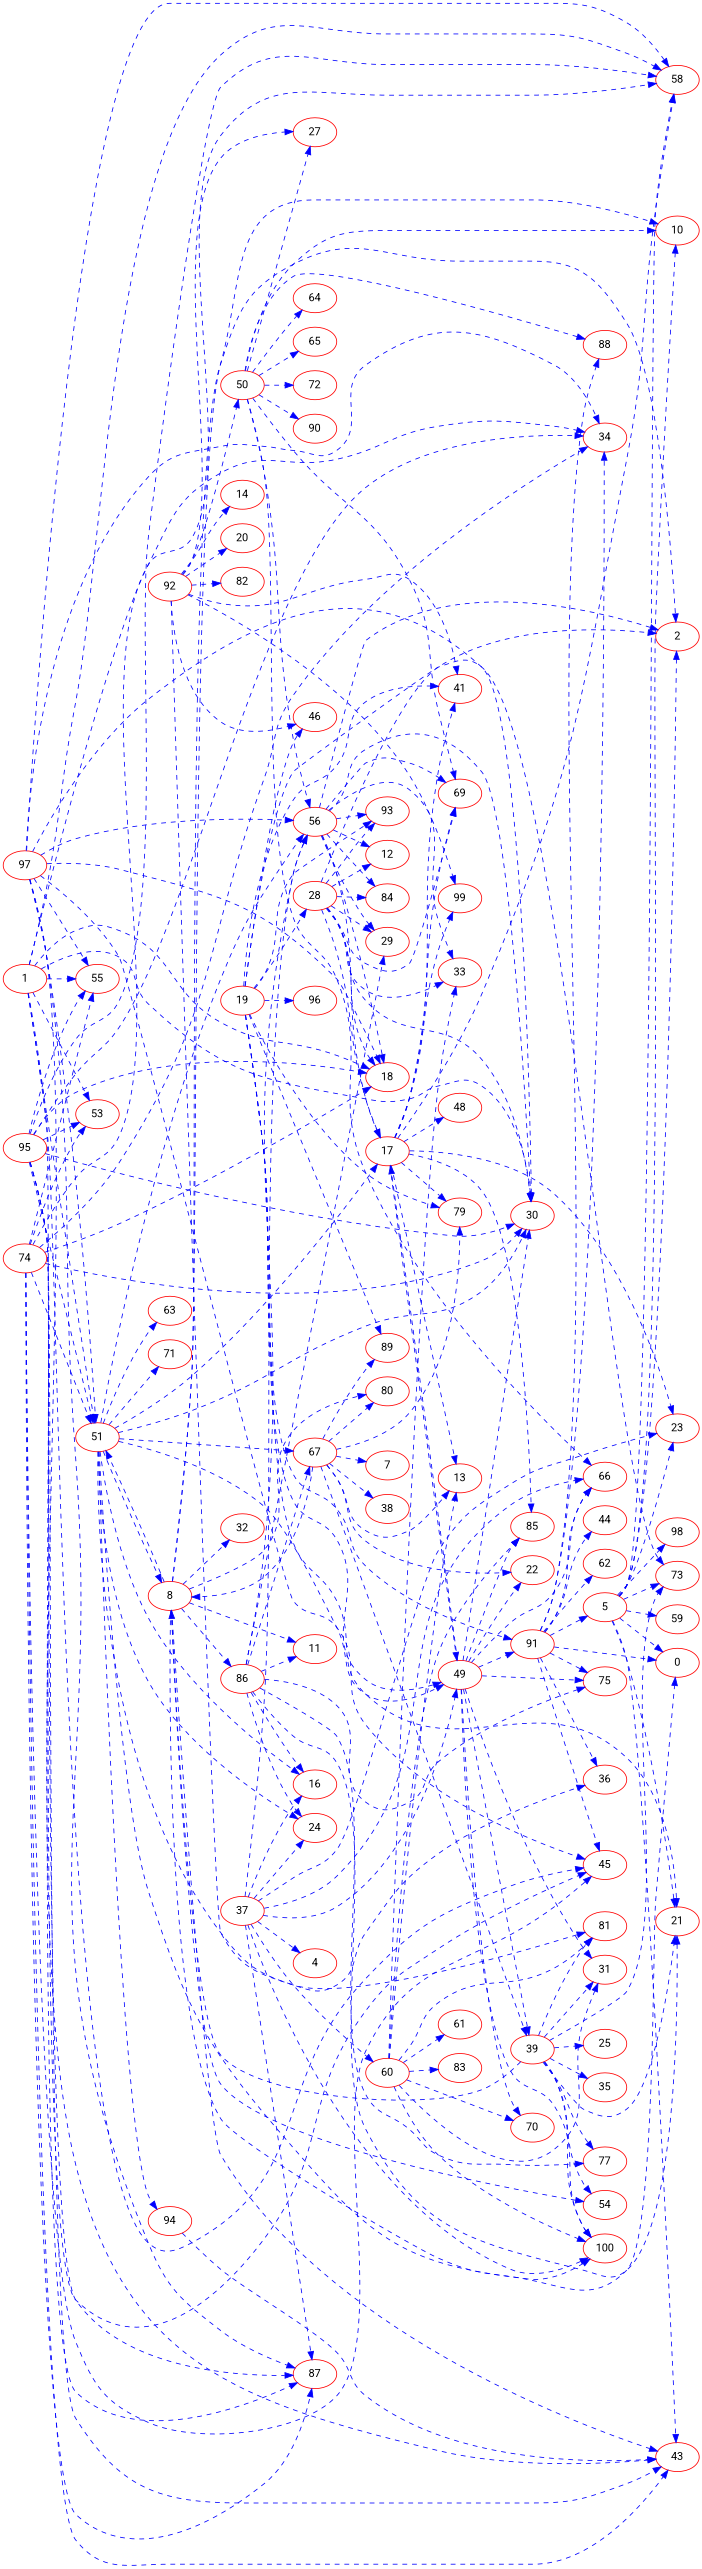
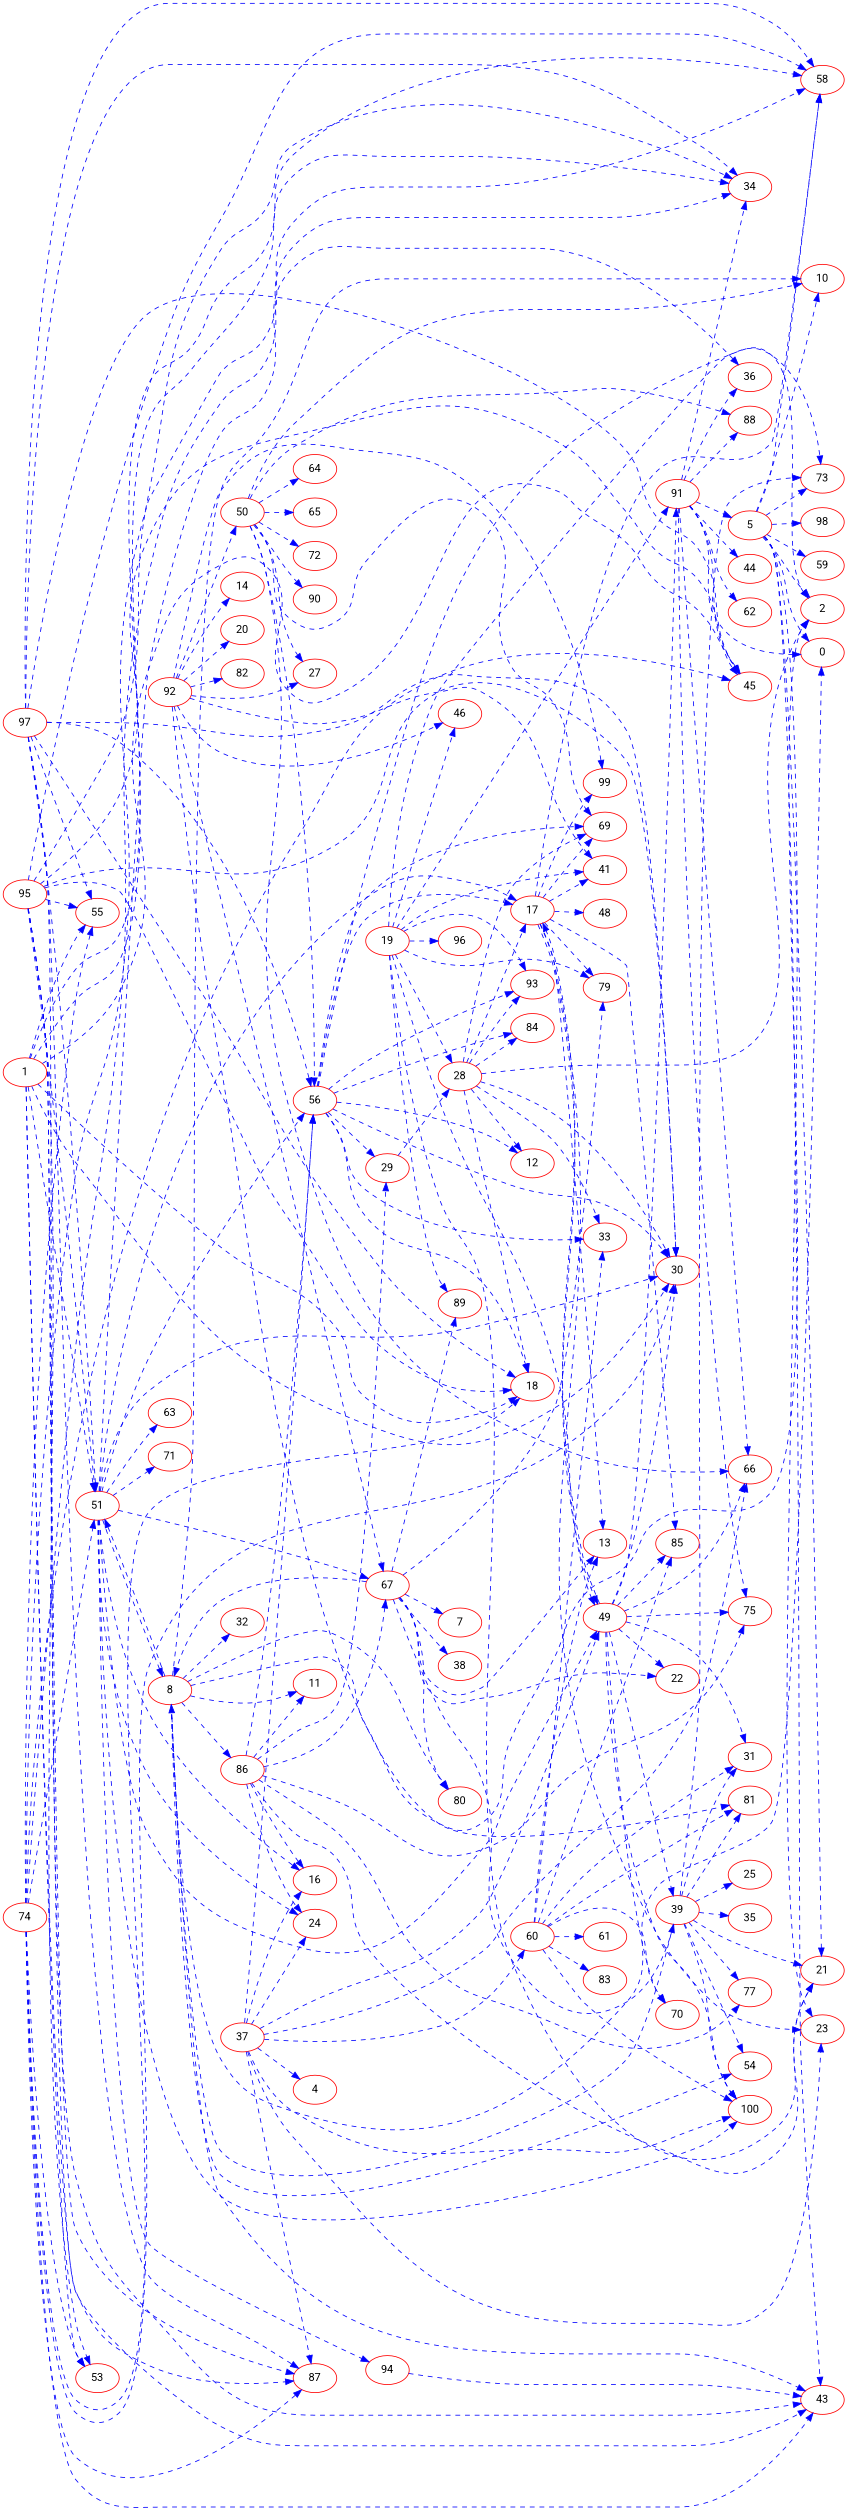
edge "28" -> "29": reversed
edge "92" -> "67": added
